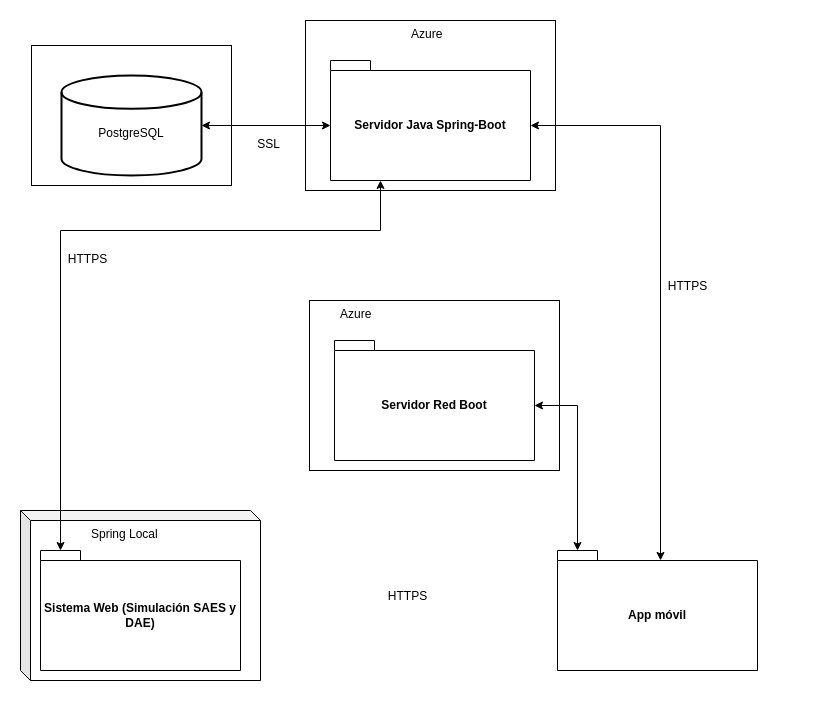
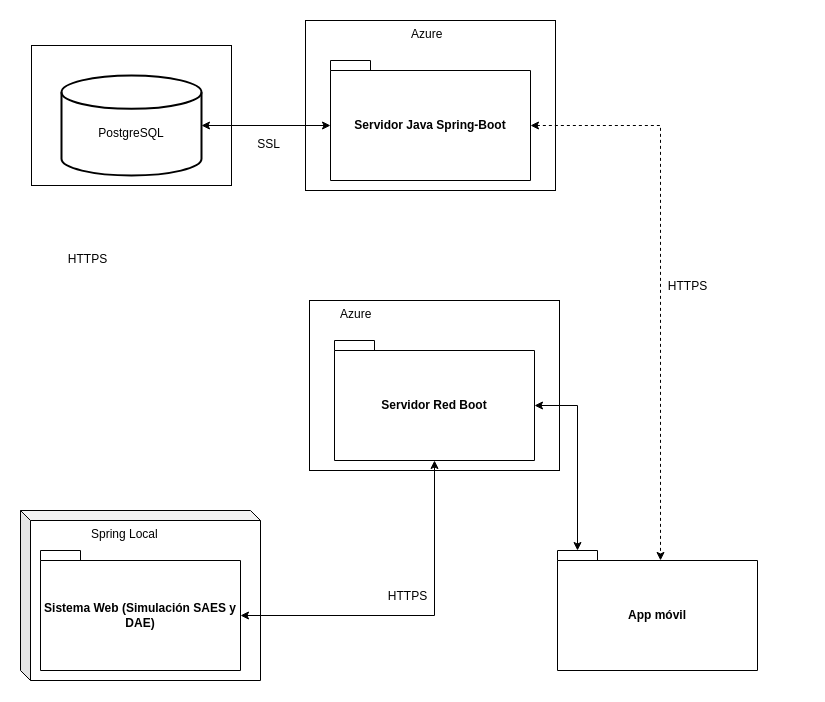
edge "Servidor Java Spring-Boot" -- "Sistema Web (Simulación SAES y DAE)": removed
edge "Servidor Java Spring-Boot" -- "App móvil": style solid -> dashed
edge "Servidor Red Boot" -- "Sistema Web (Simulación SAES y DAE)": added
